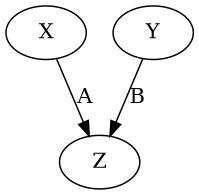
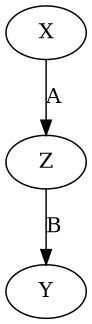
edge "Y" -> "Z": reversed
